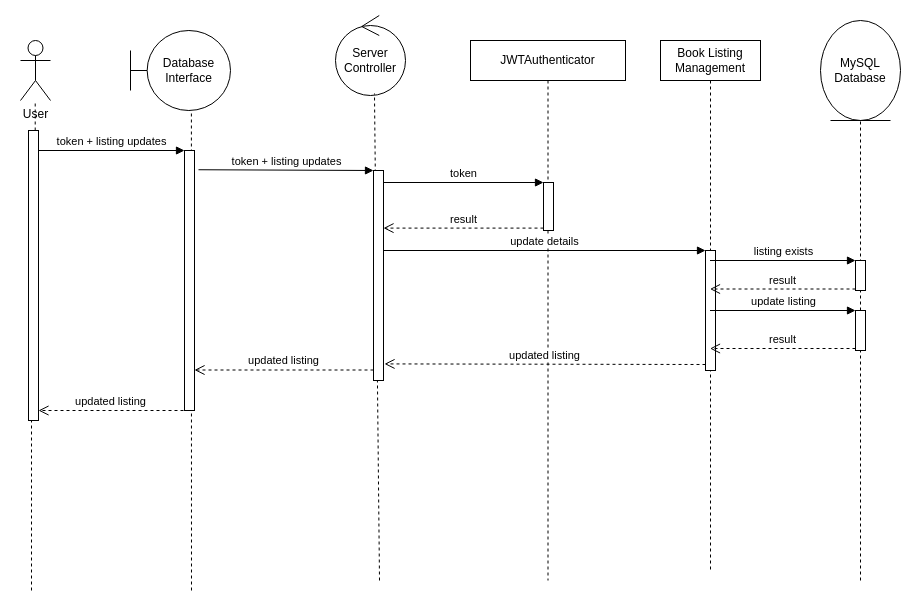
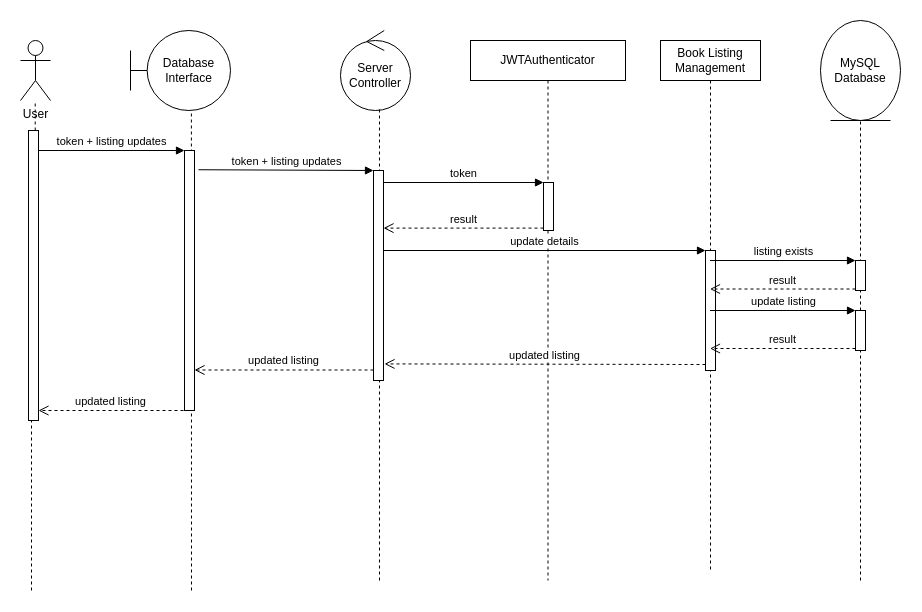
node "Server Controller": moved (371, 56) -> (376, 71)
